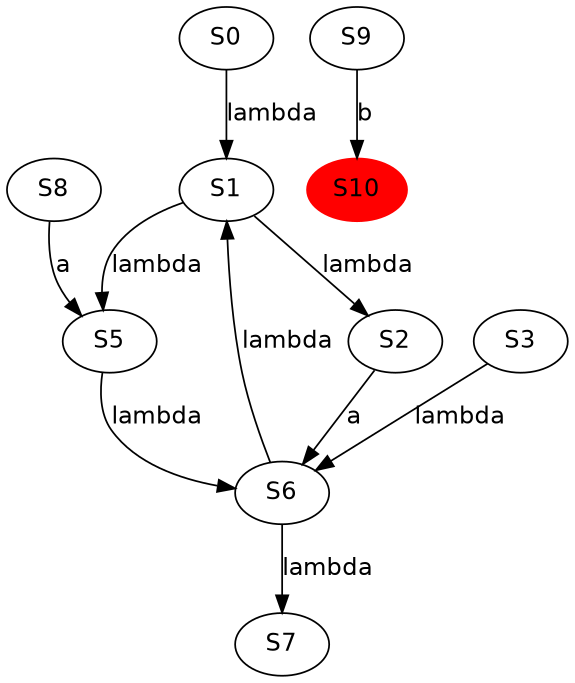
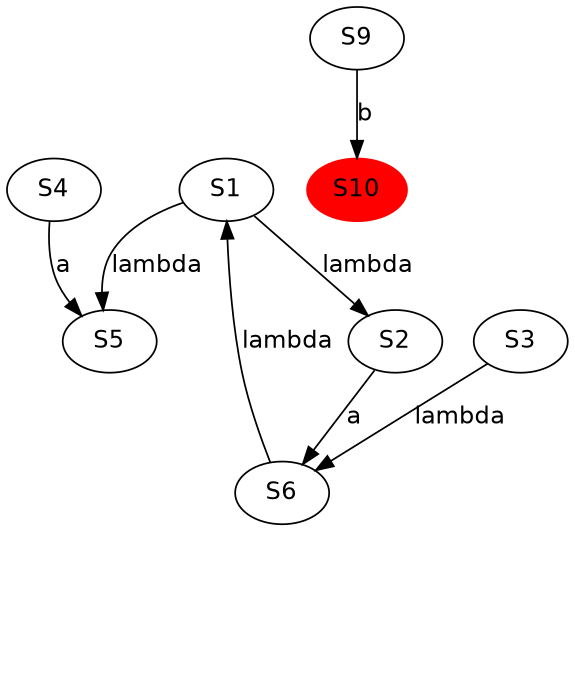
node "S0": removed
node "S8": label "S8" -> "S4"
edge "S5" -> "S6": removed, label "lambda"
node "S7": removed
